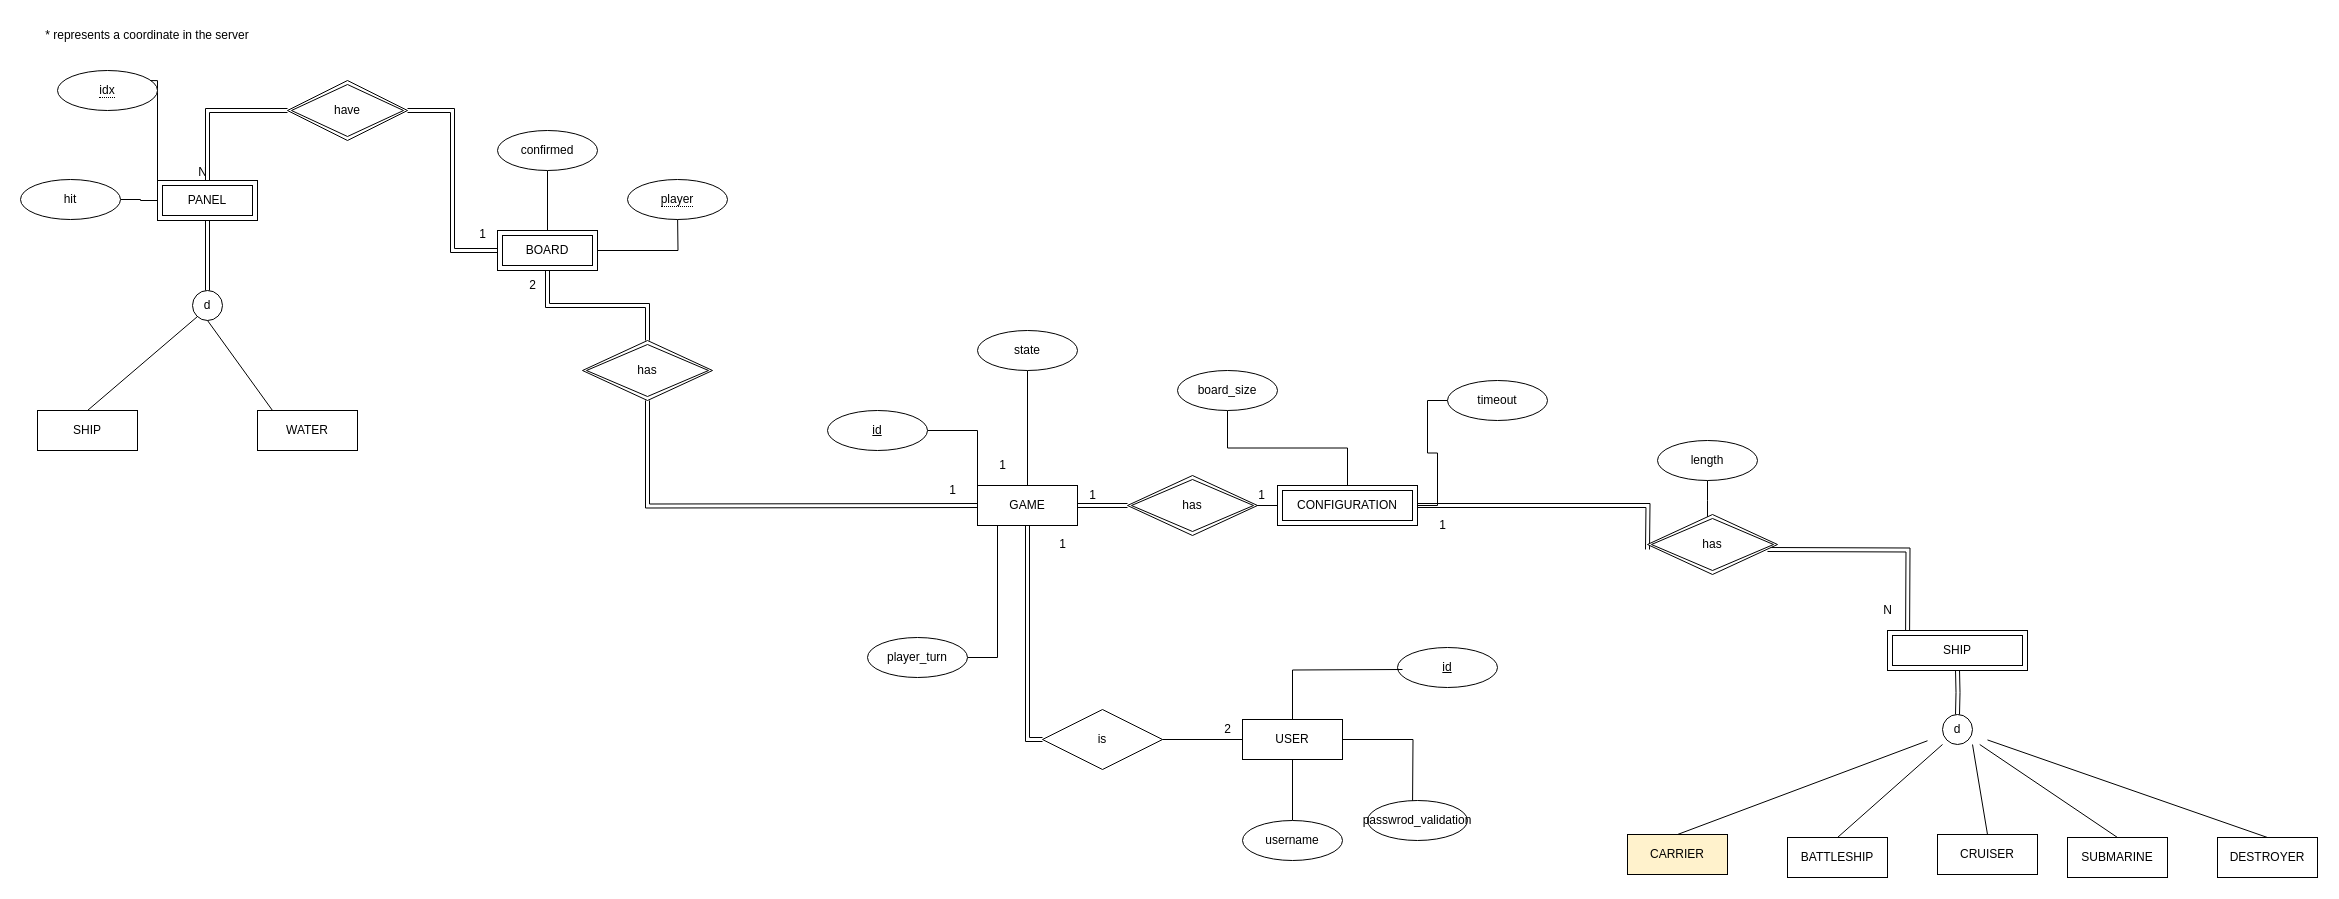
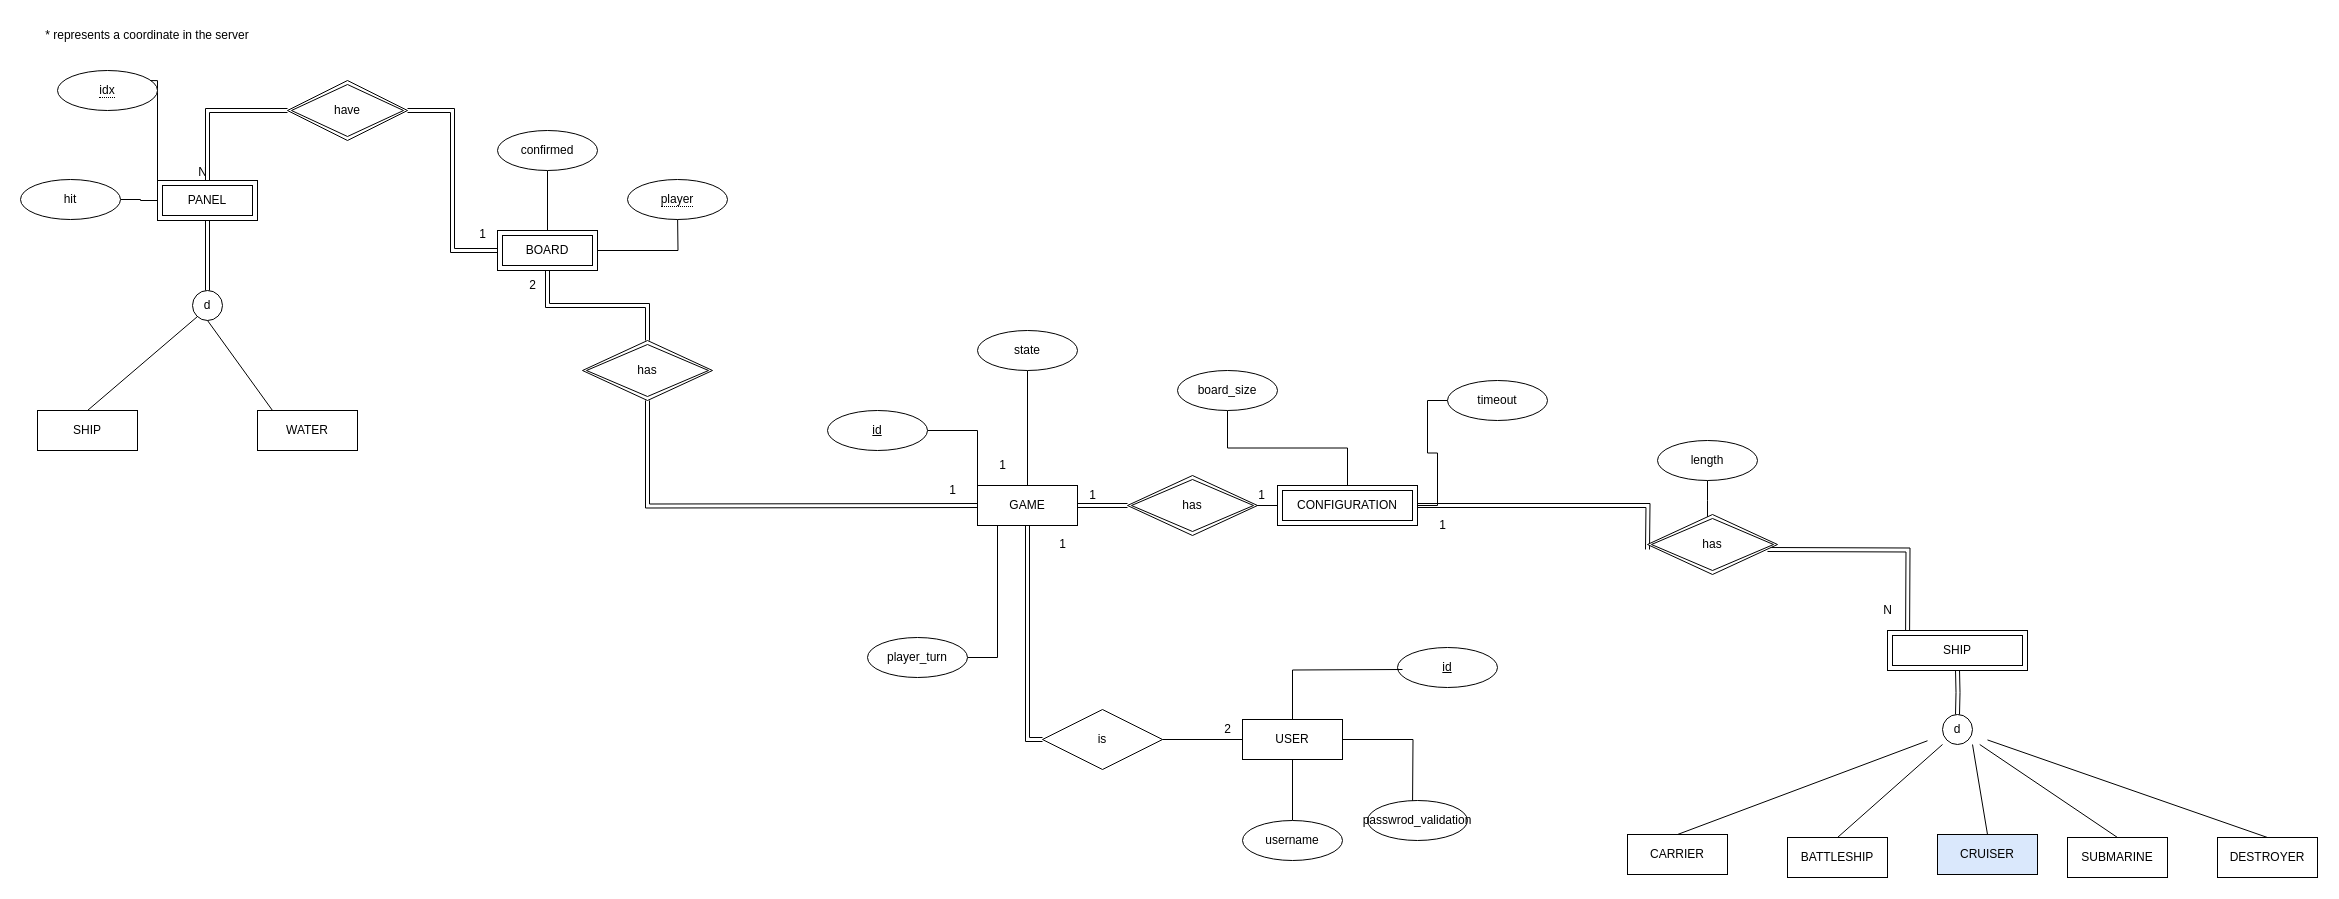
node "CARRIER": fillcolor #fff2cc -> #ffffff
node "CRUISER": fillcolor #ffffff -> #dae8fc
